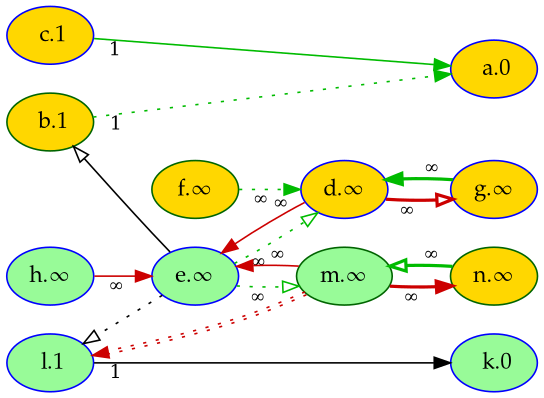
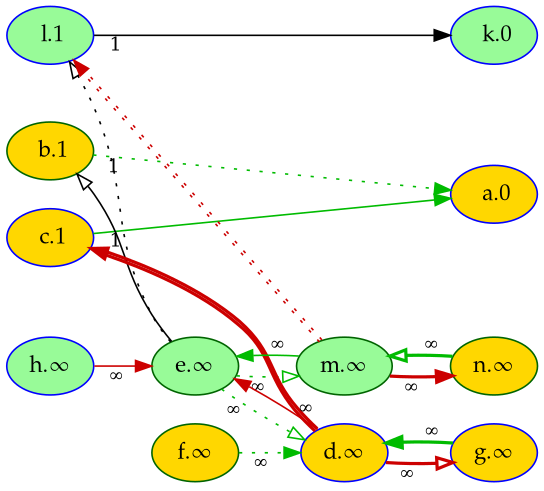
edge "m.∞" -> "e.∞": color #cc0000 -> #00bb00
node "e.∞": color blue -> darkgreen
edge "d.∞" -> "c.1": added
